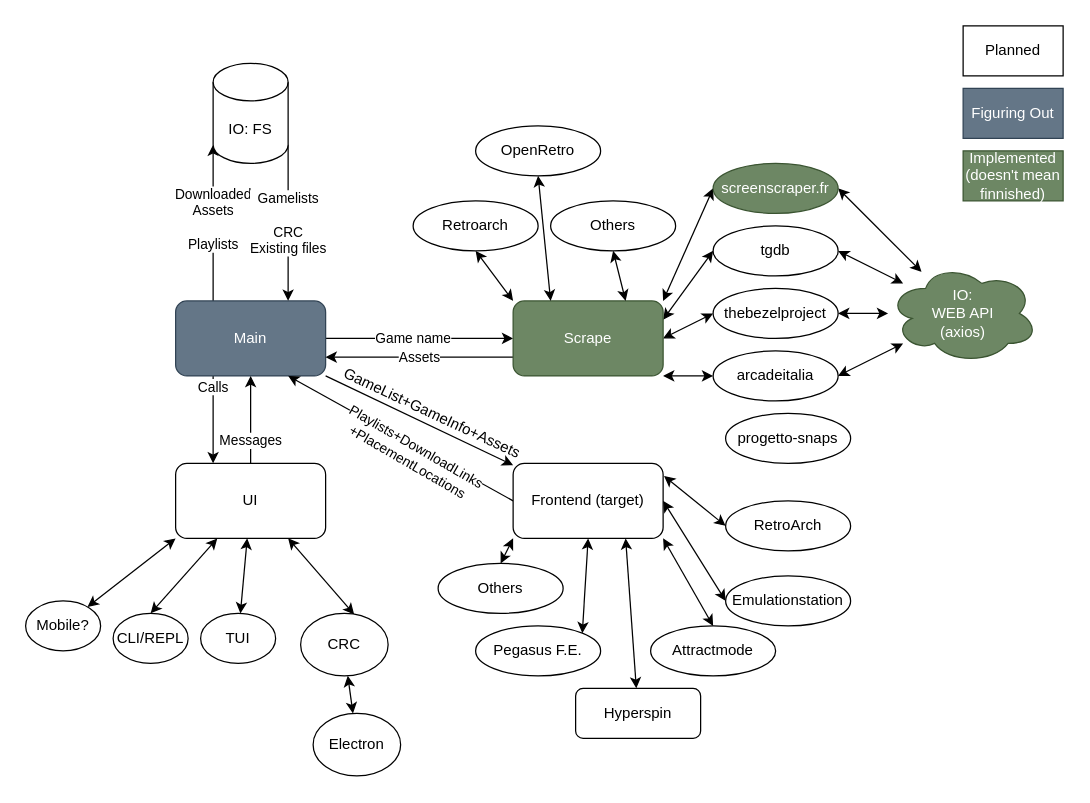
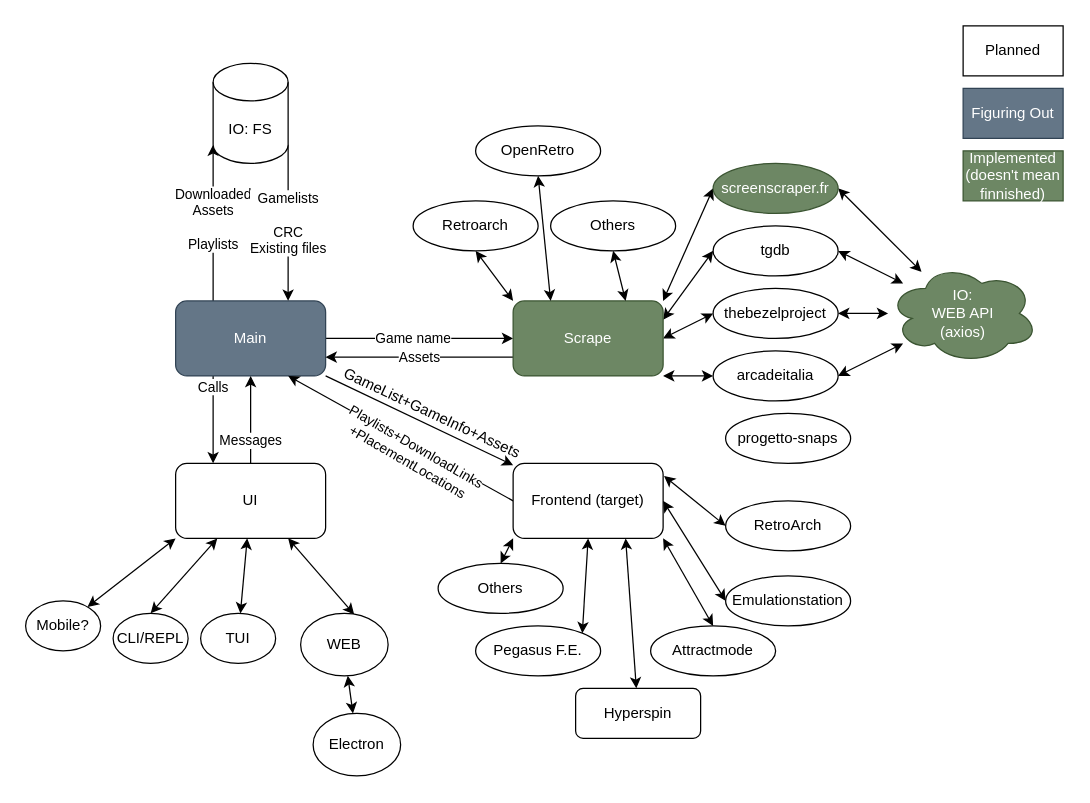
node "CRC": label "CRC" -> "WEB"
